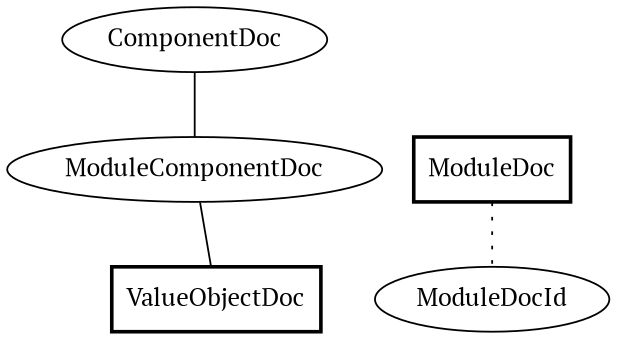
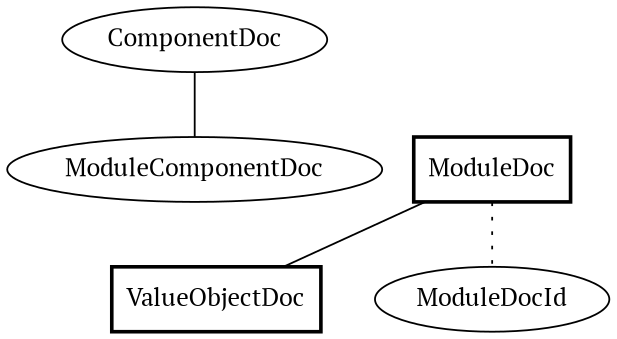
edge "ModuleComponentDoc" -- "ValueObjectDoc": now "ModuleDoc" -- "ValueObjectDoc"
